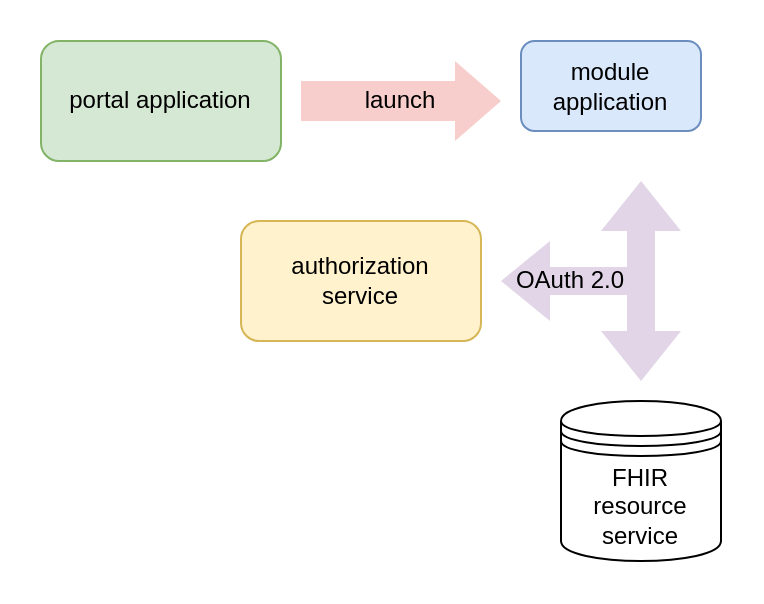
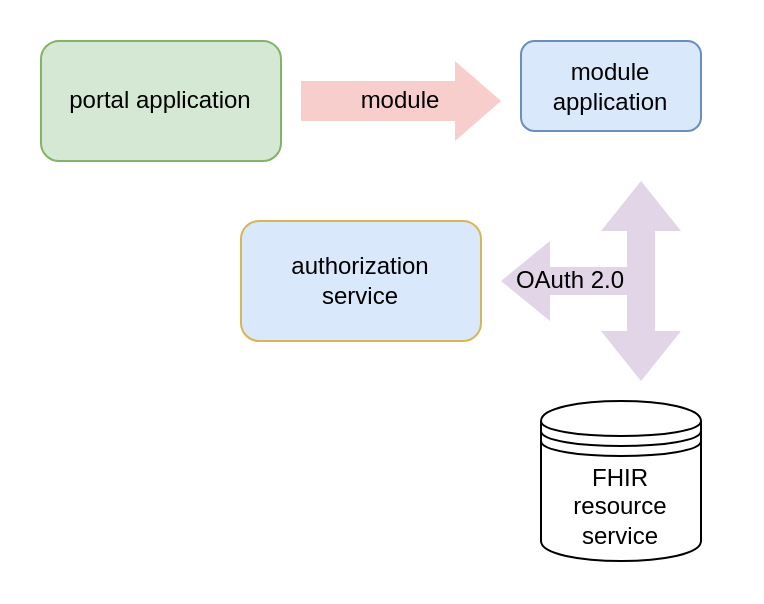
node "launch": label "launch" -> "module"
node "authorization service": fillcolor #fff2cc -> #dae8fc
node "FHIR resource service": moved (641, 481) -> (621, 481)
